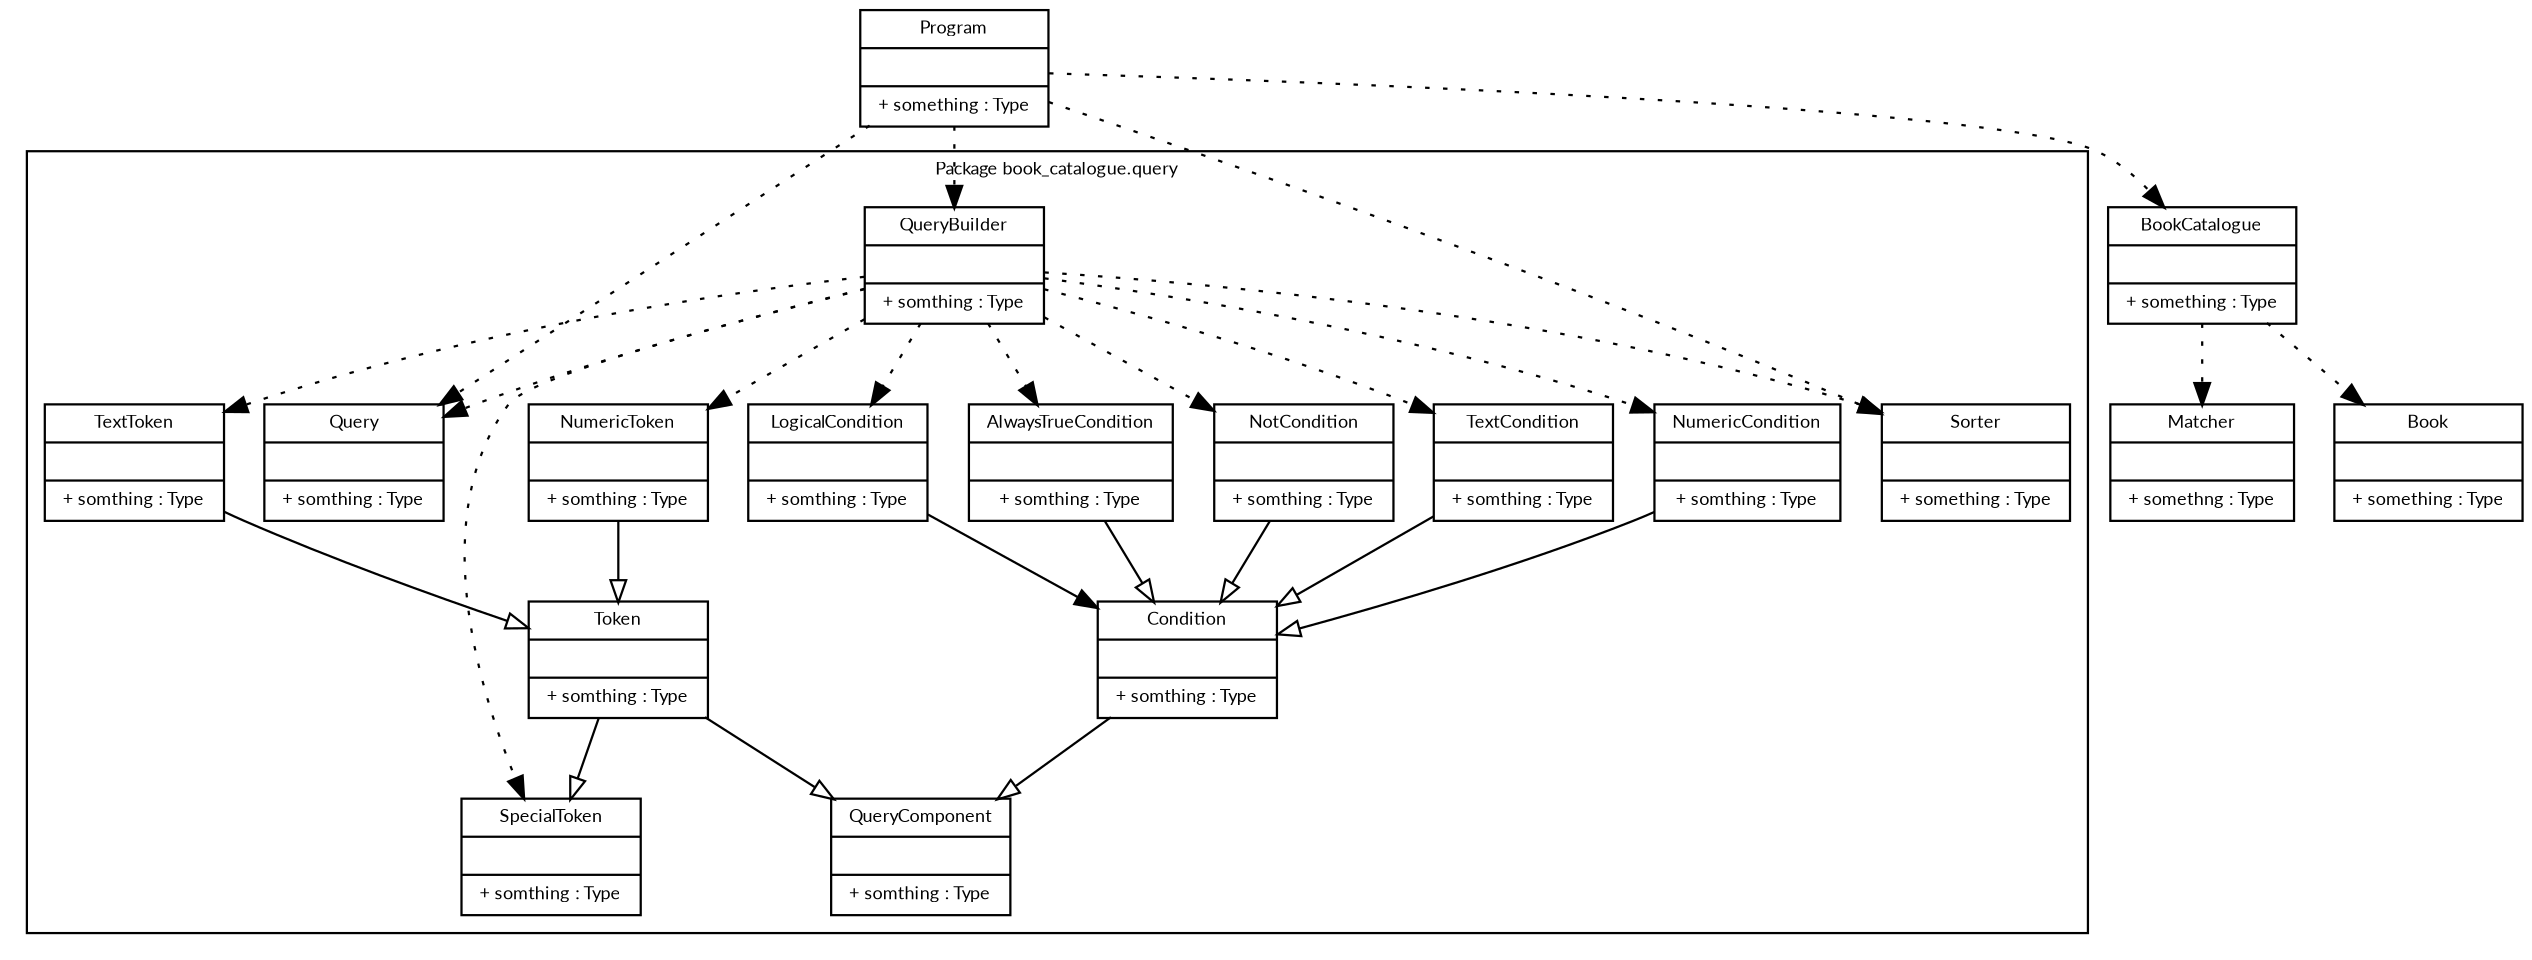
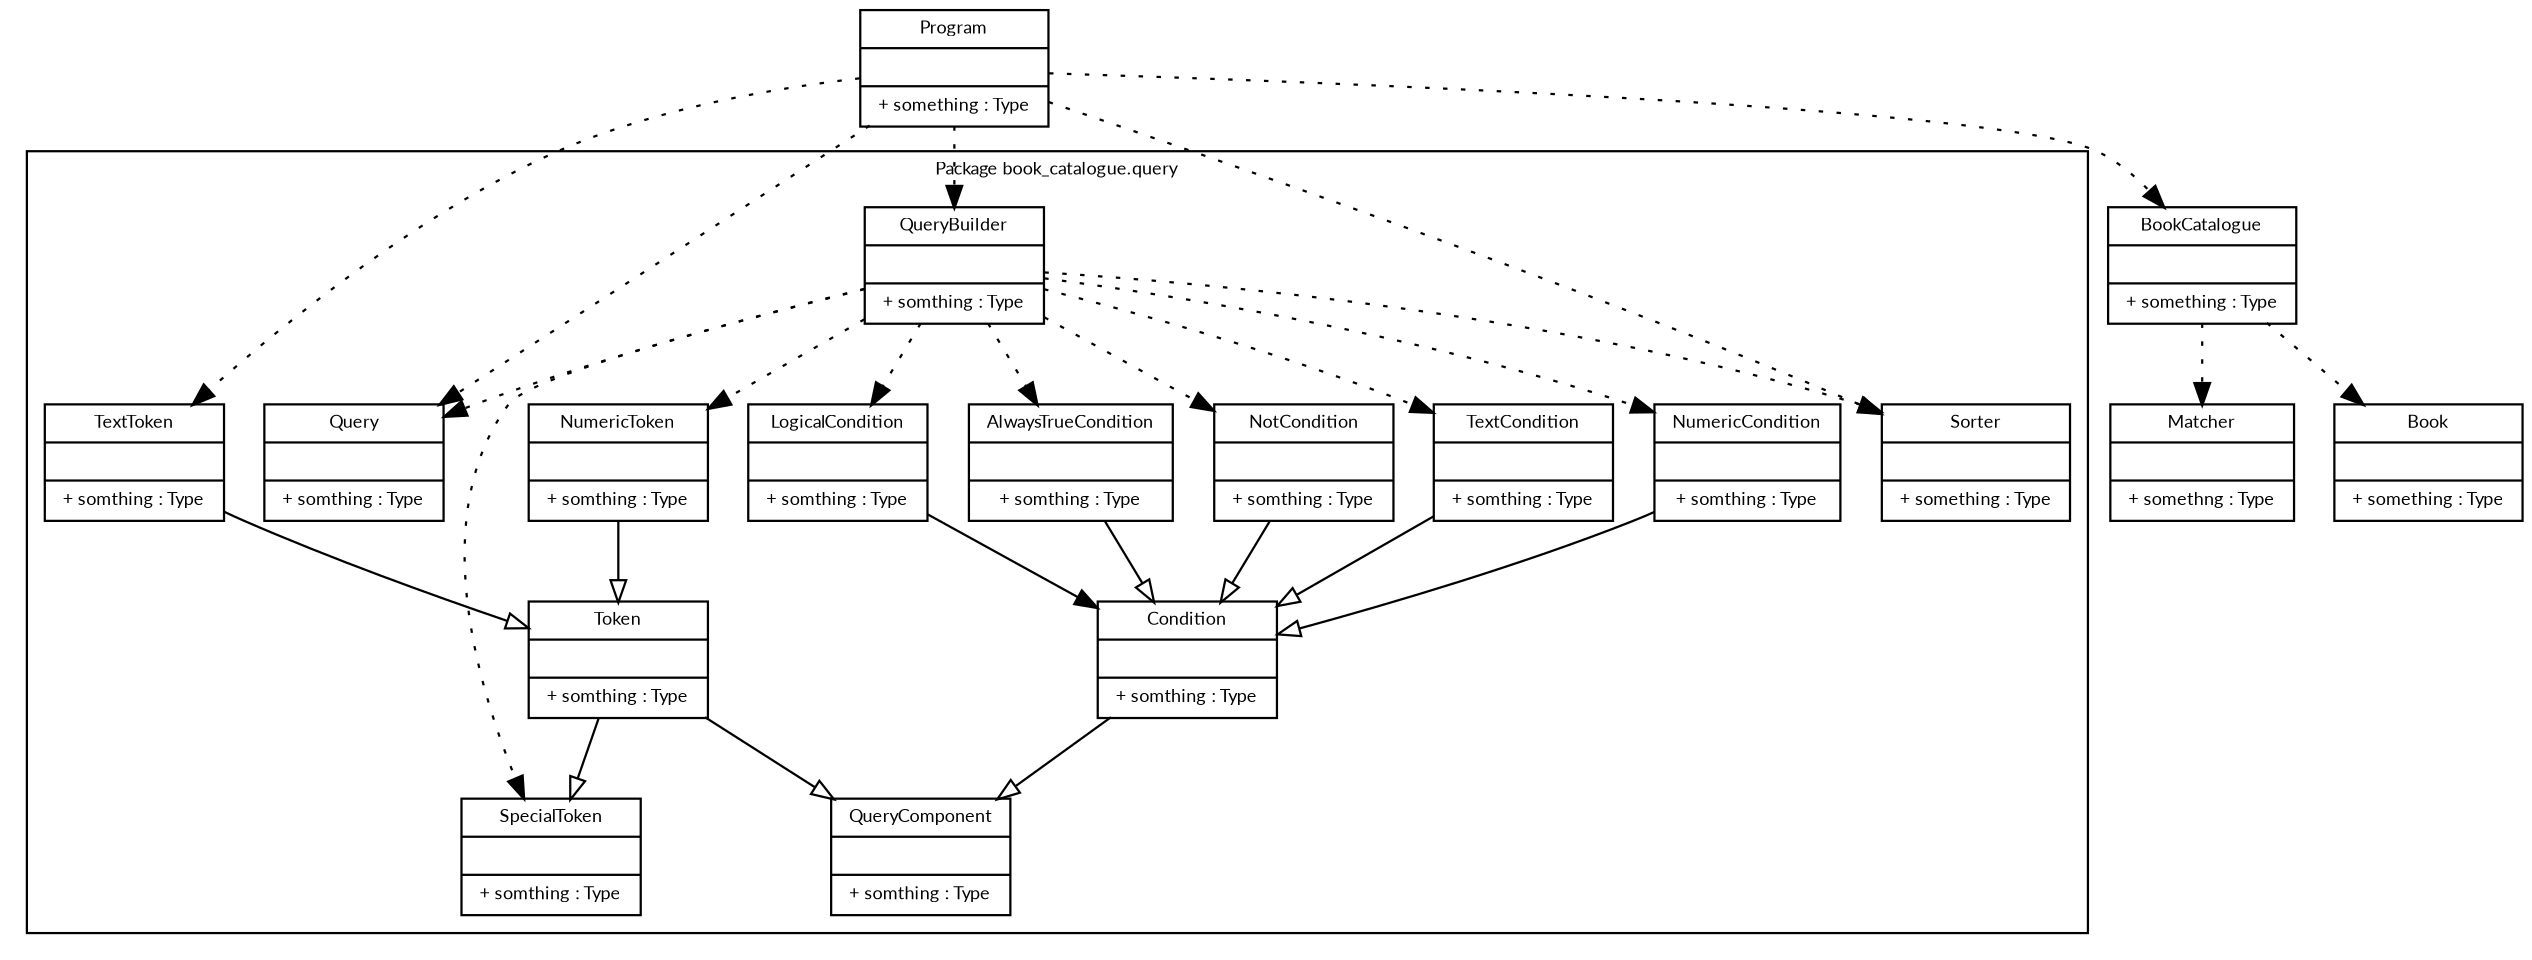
edge "QueryBuilder" -> "TextToken": now "Program" -> "TextToken"
